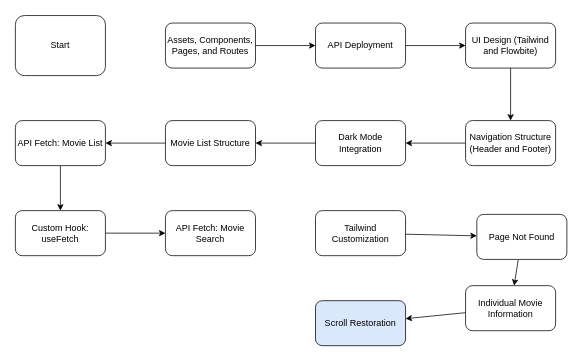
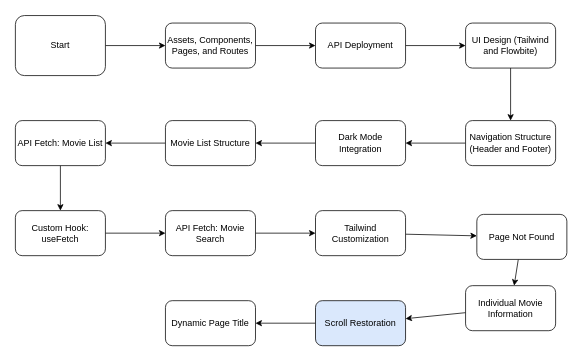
edge "Start" -> "Assets, Components, Pages, and Routes": added
edge "API Fetch: Movie Search" -> "Tailwind Customization": added
node "Dynamic Page Title": added
edge "Scroll Restoration" -> "Dynamic Page Title": added
